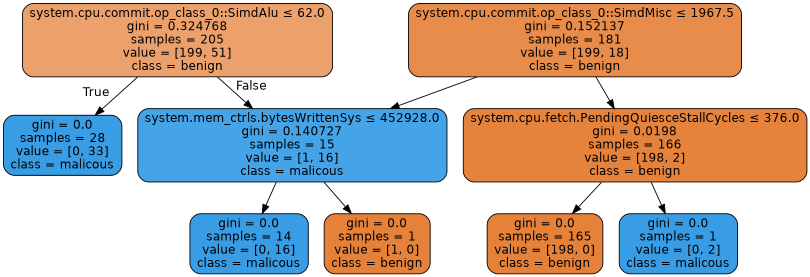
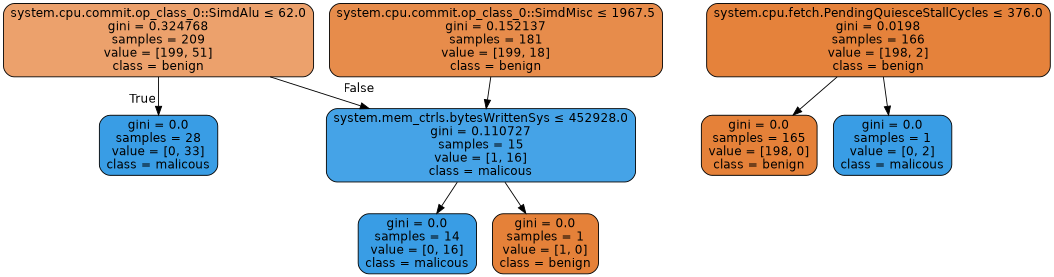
node "system.cpu.commit.op_class_0::SimdAlu ≤ 62.0": text "samples = 205" -> "samples = 209"
edge "system.cpu.commit.op_class_0::SimdMisc ≤ 1967.5" -> "system.cpu.fetch.PendingQuiesceStallCycles ≤ 376.0": removed
node "system.mem_ctrls.bytesWrittenSys ≤ 452928.0": text "gini = 0.140727" -> "gini = 0.110727"
